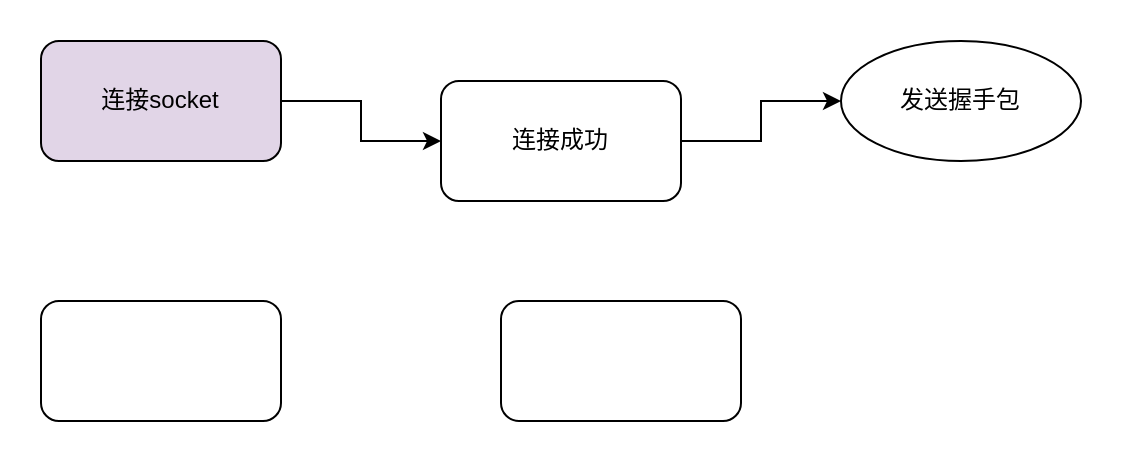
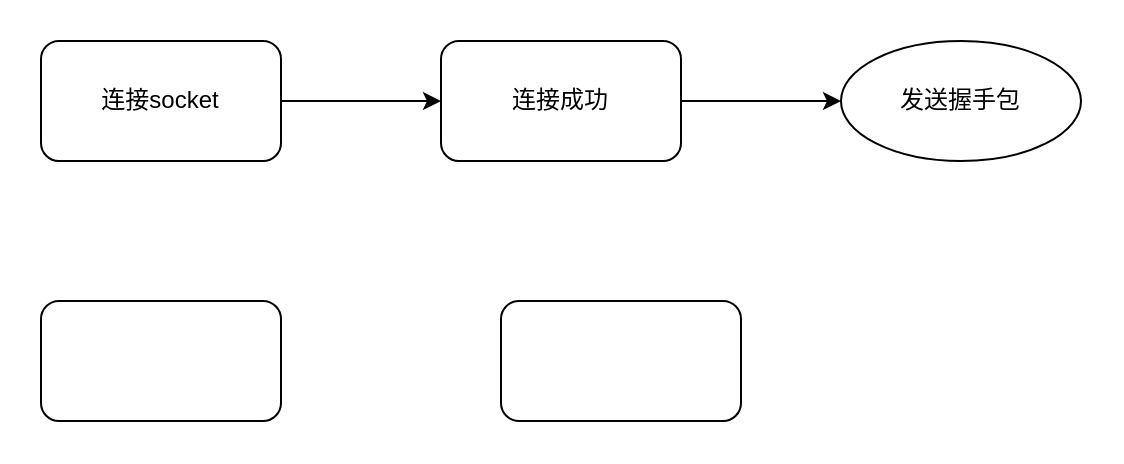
node "连接socket": fillcolor #e1d5e7 -> #ffffff
node "连接成功": moved (561, 141) -> (561, 101)
